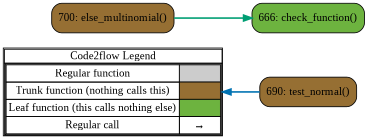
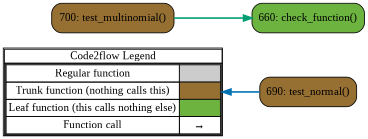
node "700: else_multinomial()": label "700: else_multinomial()" -> "700: test_multinomial()"
node "666: check_function()": label "666: check_function()" -> "660: check_function()"
node "Code2flow Legend": text "Regular call" -> "Function call"
